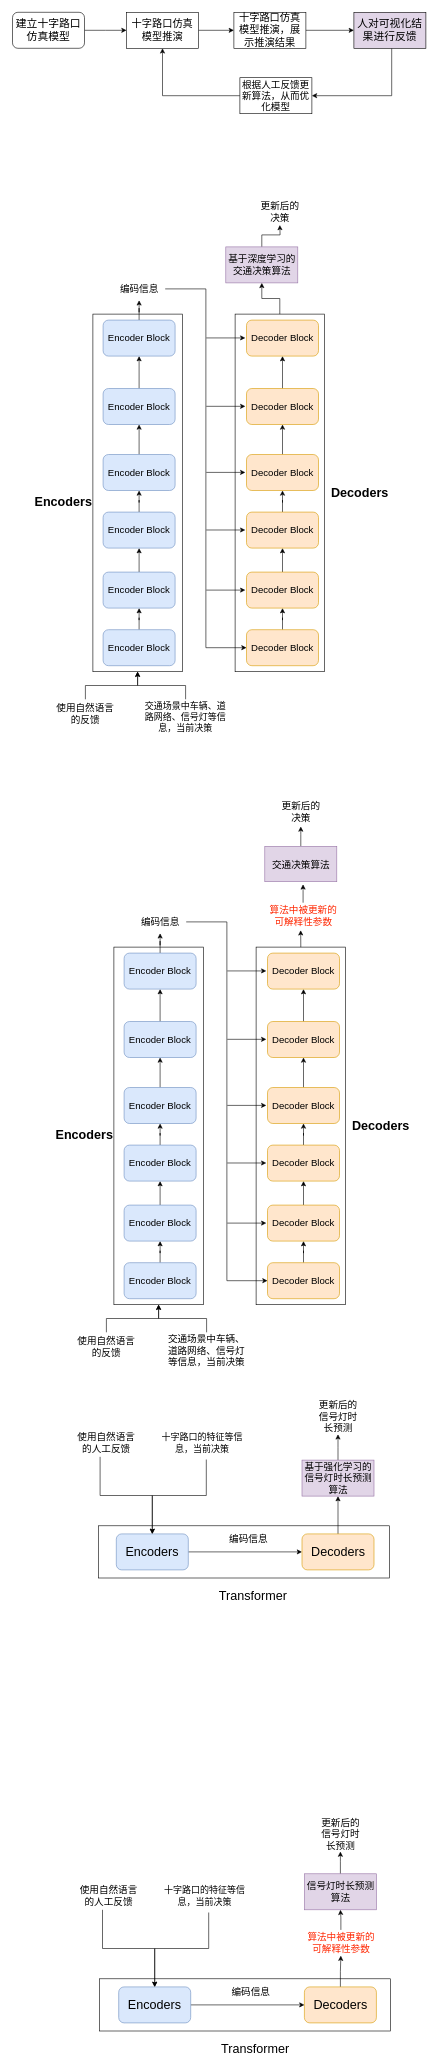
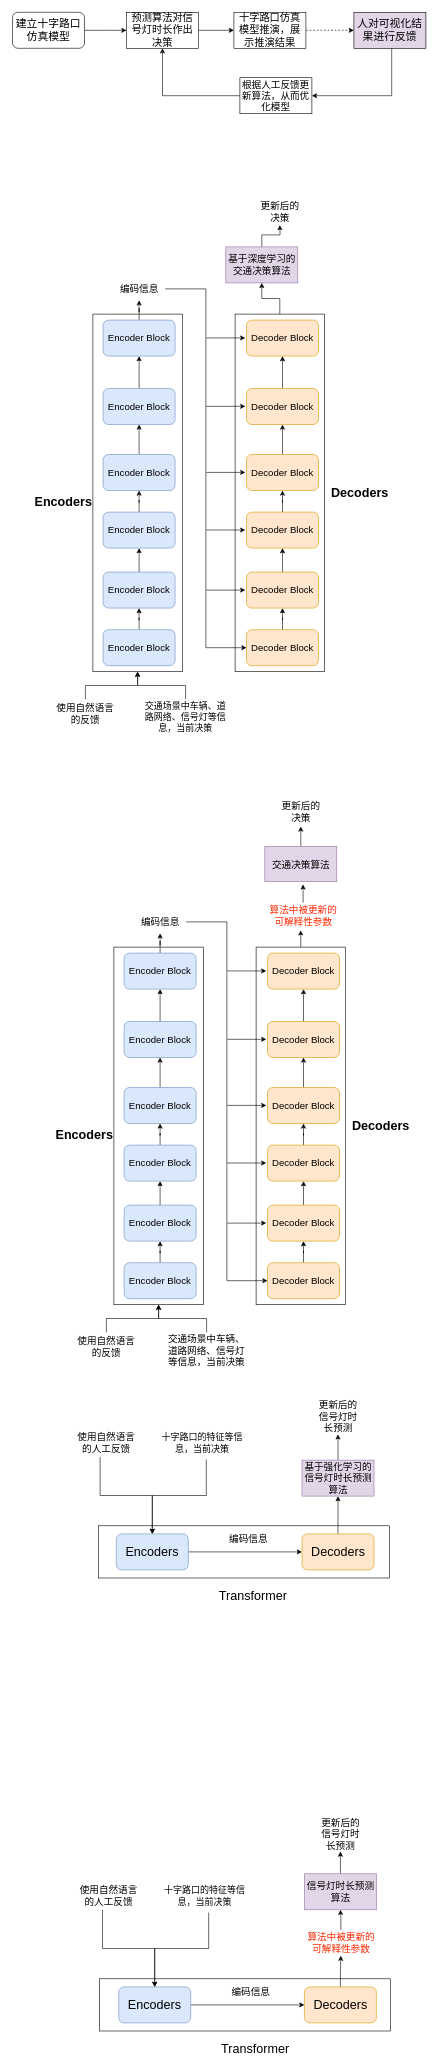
node "十字路口仿真模型推演": label "十字路口仿真模型推演" -> "预测算法对信号灯时长作出决策"
edge "十字路口仿真模型推演，展示推演结果" -> "人对可视化结果进行反馈": style solid -> dashed
